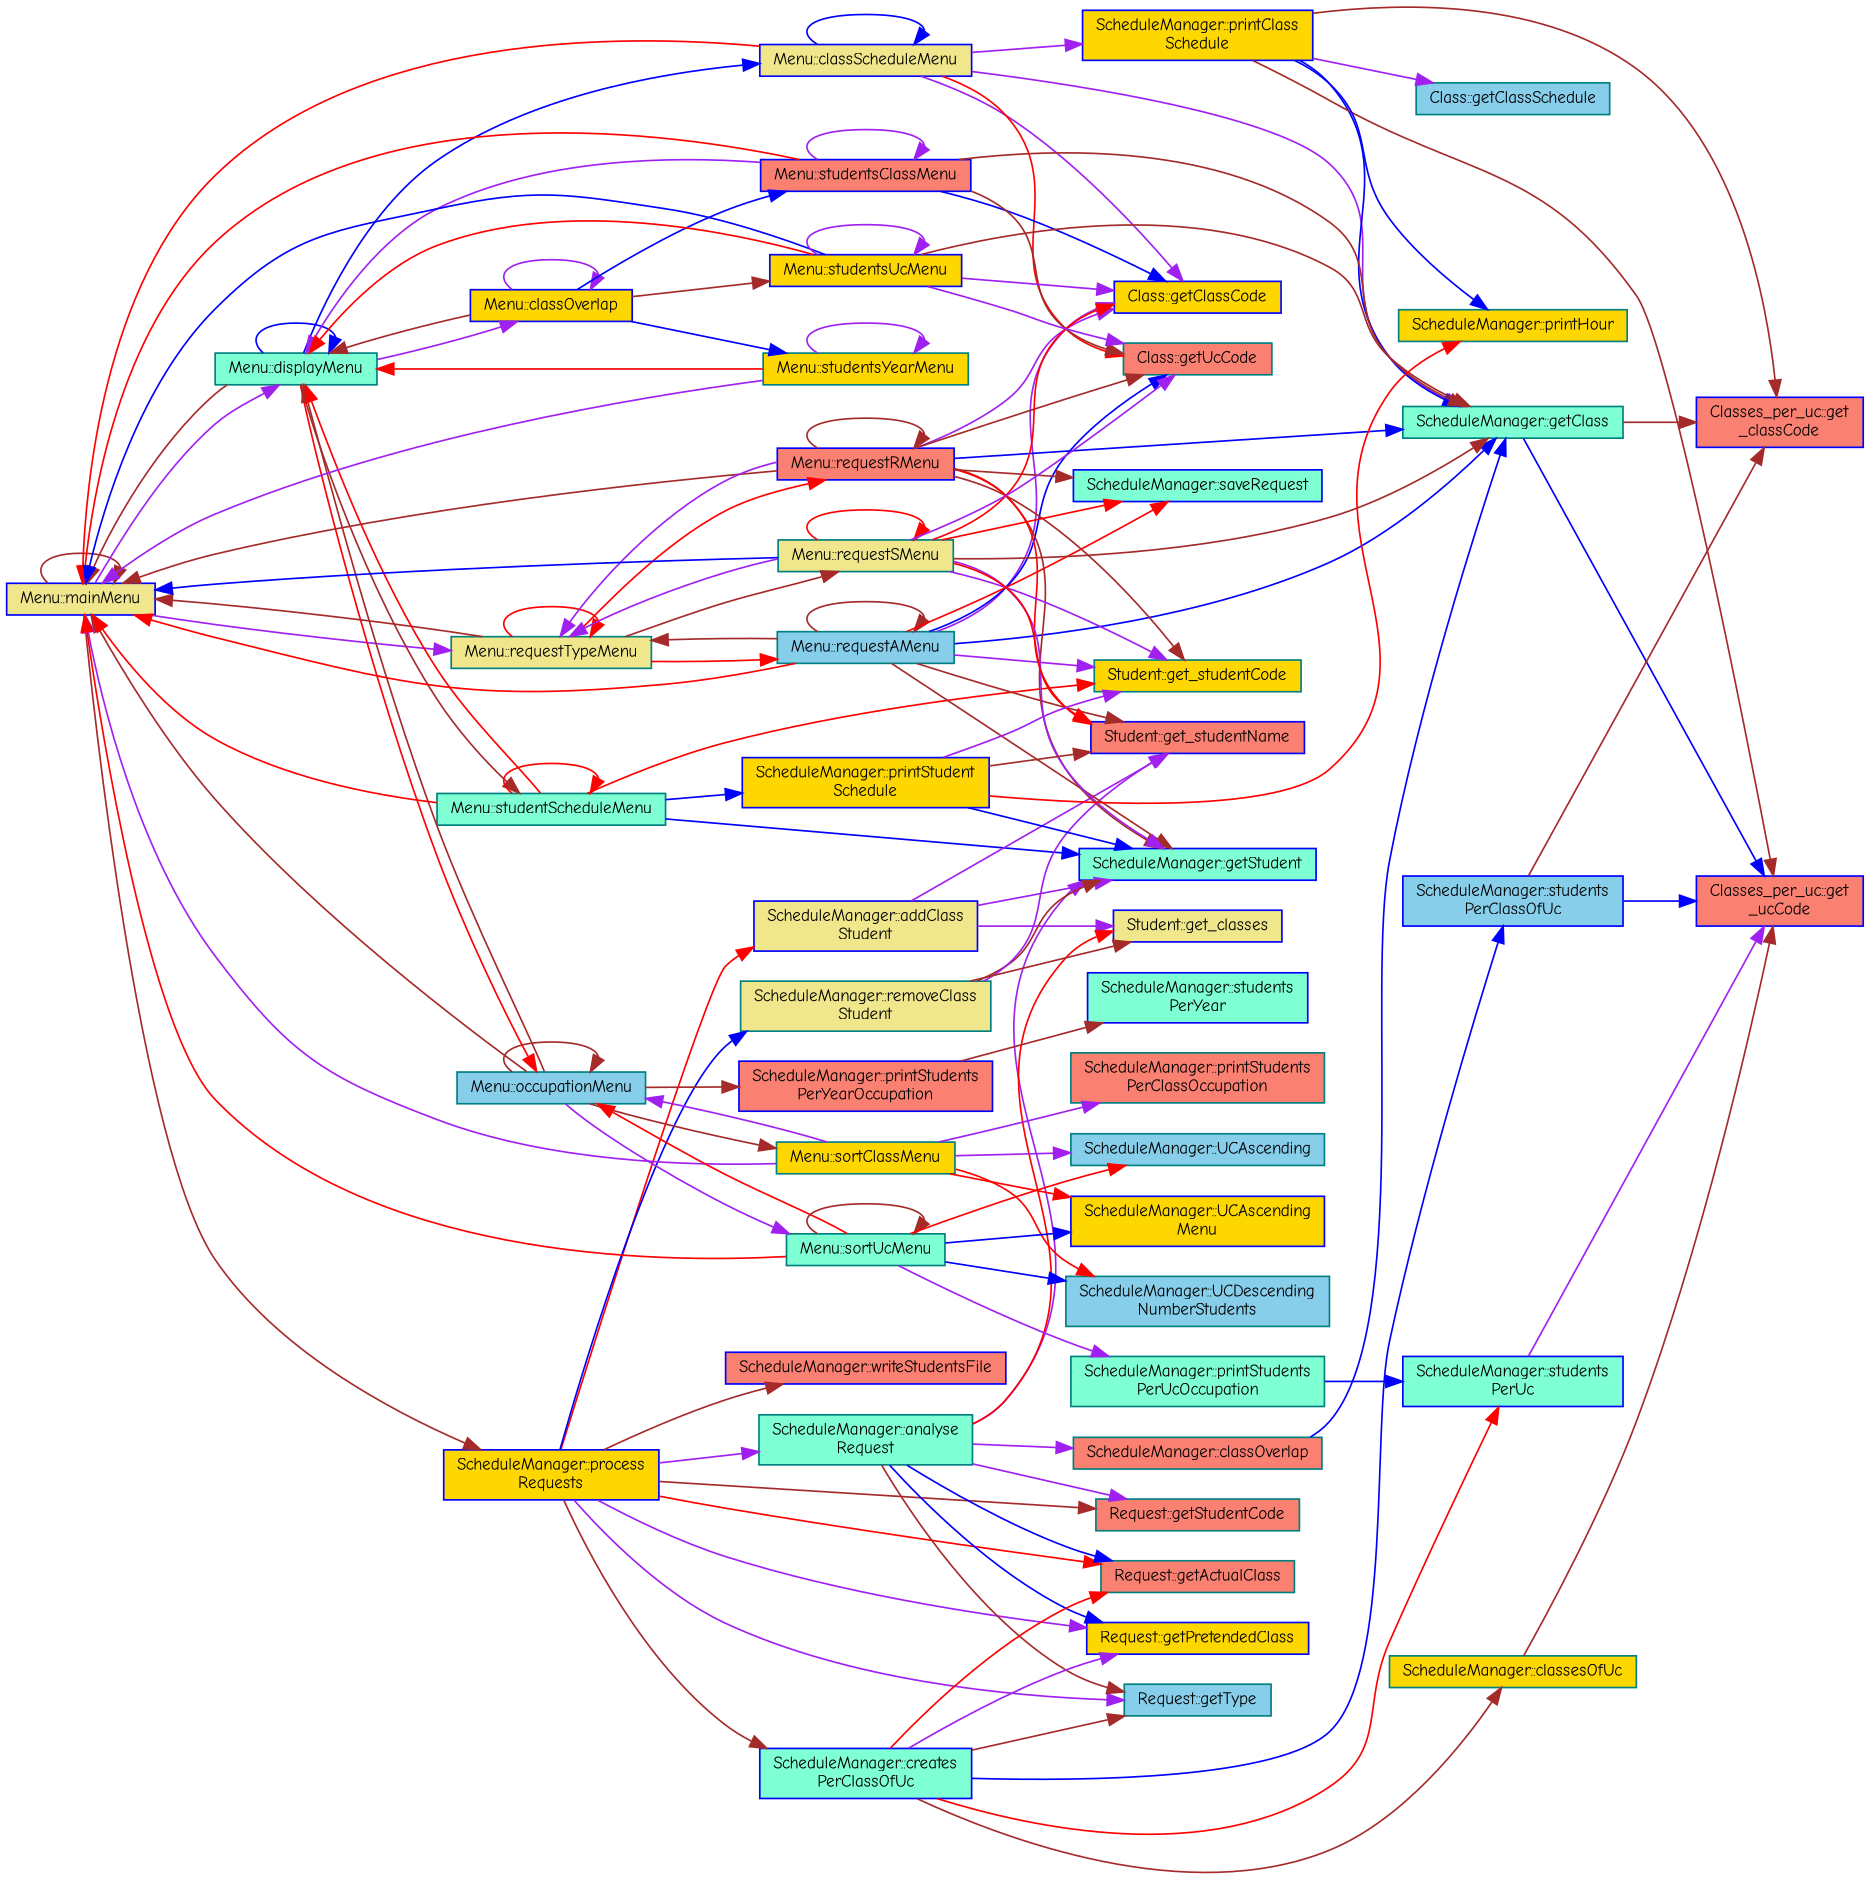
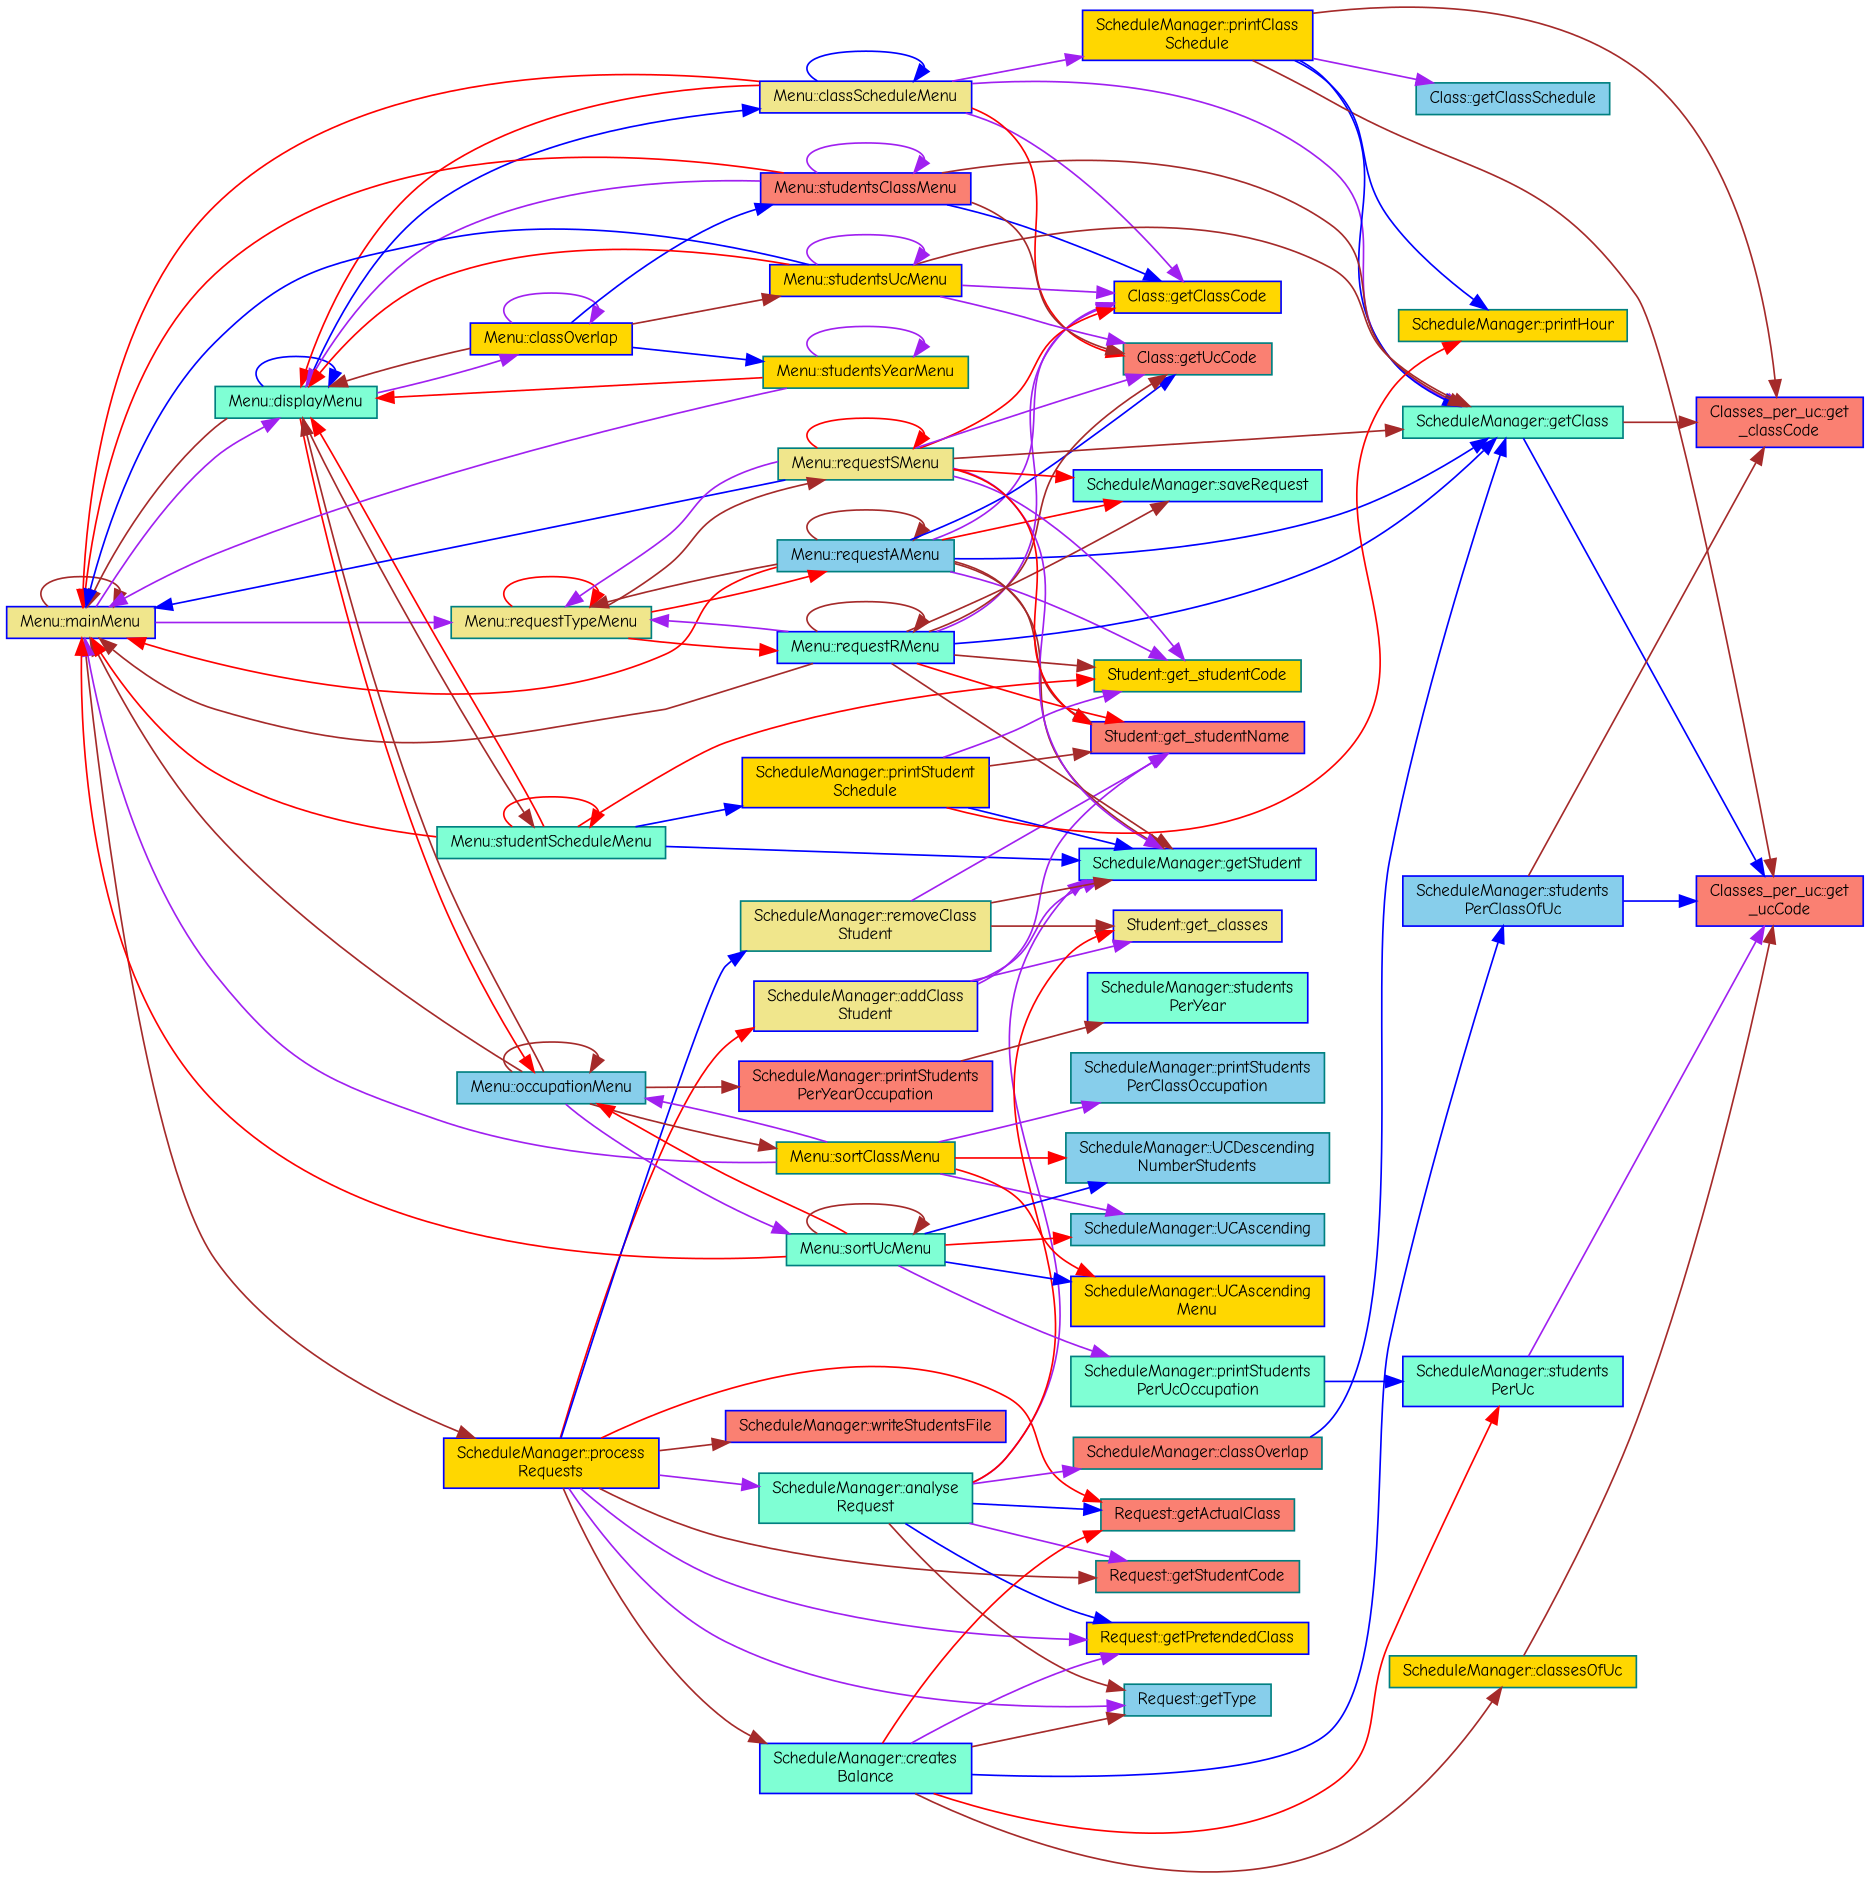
edge "Menu::classScheduleMenu" -> "Menu::displayMenu": added
node "Menu::requestRMenu": fillcolor salmon -> aquamarine
edge "Menu::requestTypeMenu" -> "Menu::mainMenu": removed
node "ScheduleManager::printStudents PerClassOccupation": fillcolor salmon -> skyblue
node "ScheduleManager::creates PerClassOfUc": label "ScheduleManager::creates PerClassOfUc" -> "ScheduleManager::creates Balance"
